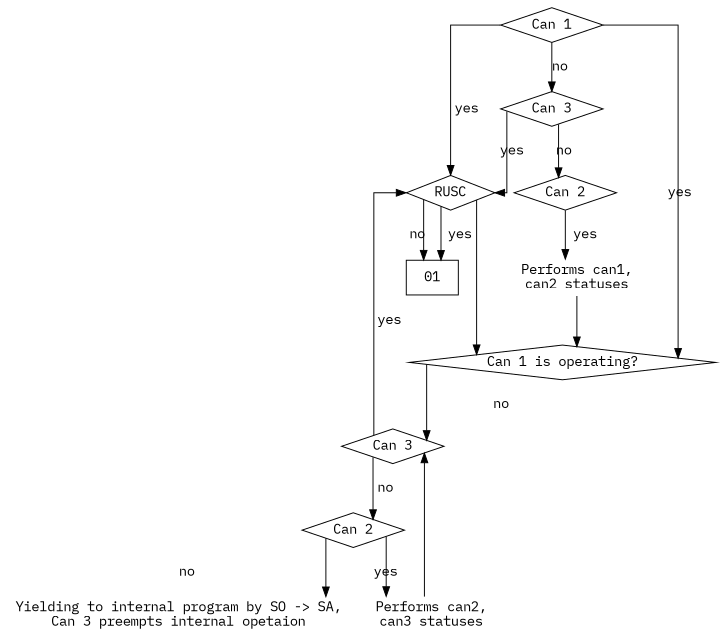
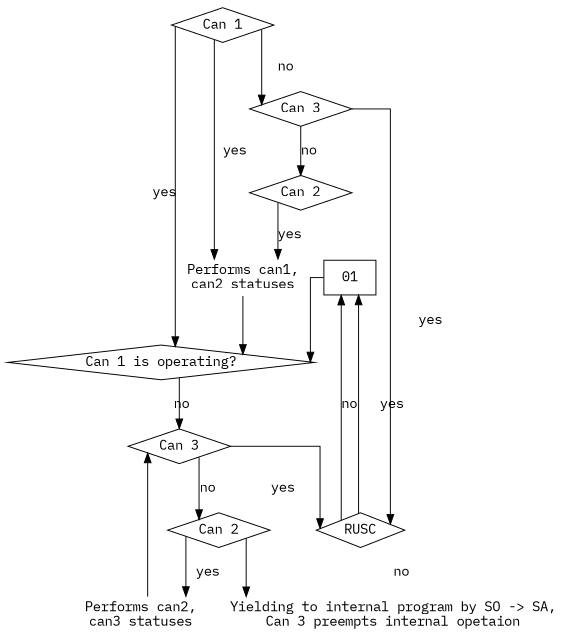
edge "Can 1" -> "RUSC": now "Can 1" -> "Performs can1, can2 statuses"
edge "RUSC" -> "Can 1 is operating?": now "01" -> "Can 1 is operating?"
